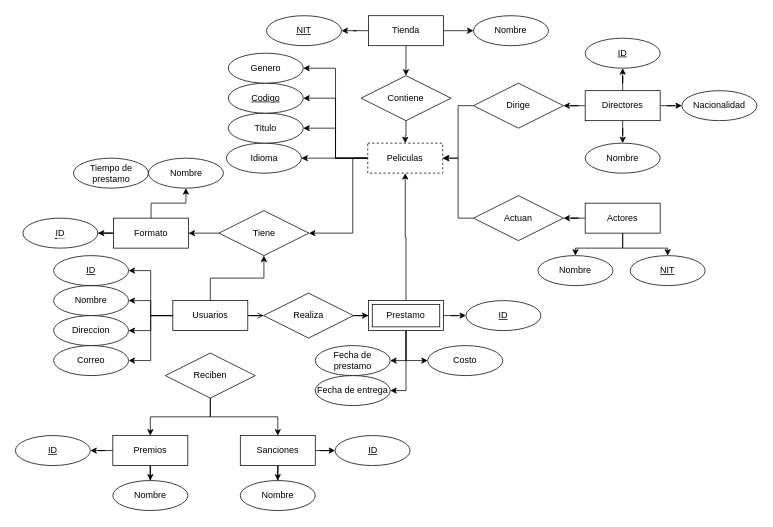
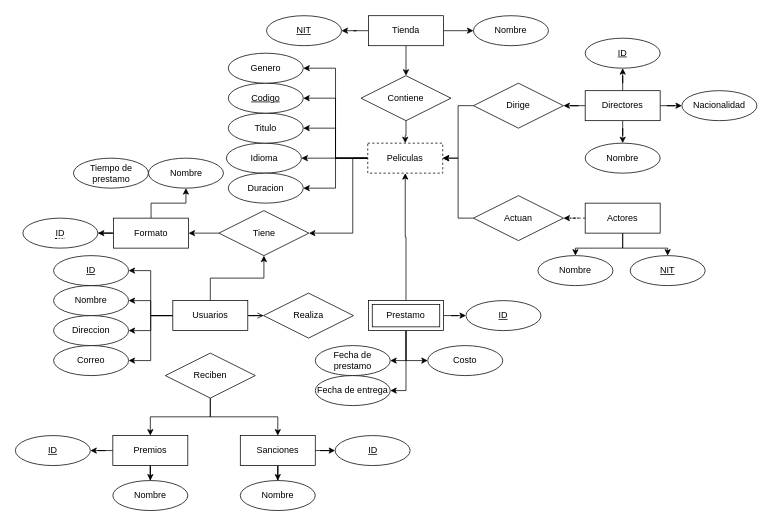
edge "Peliculas" -> "Duracion": added
node "Duracion": added
edge "Actores" -> "Actuan": style solid -> dashed
edge "Realiza" -> "Prestamo": removed
